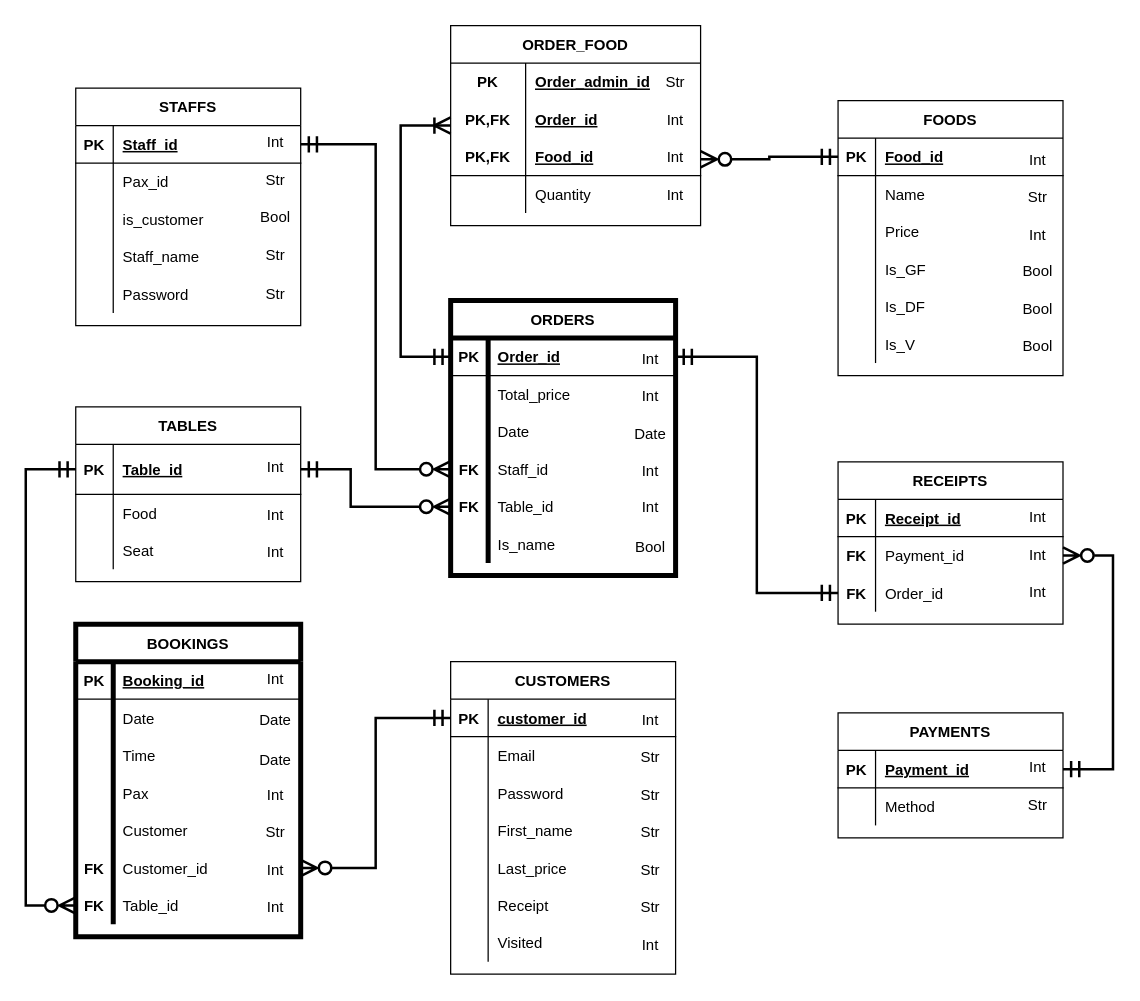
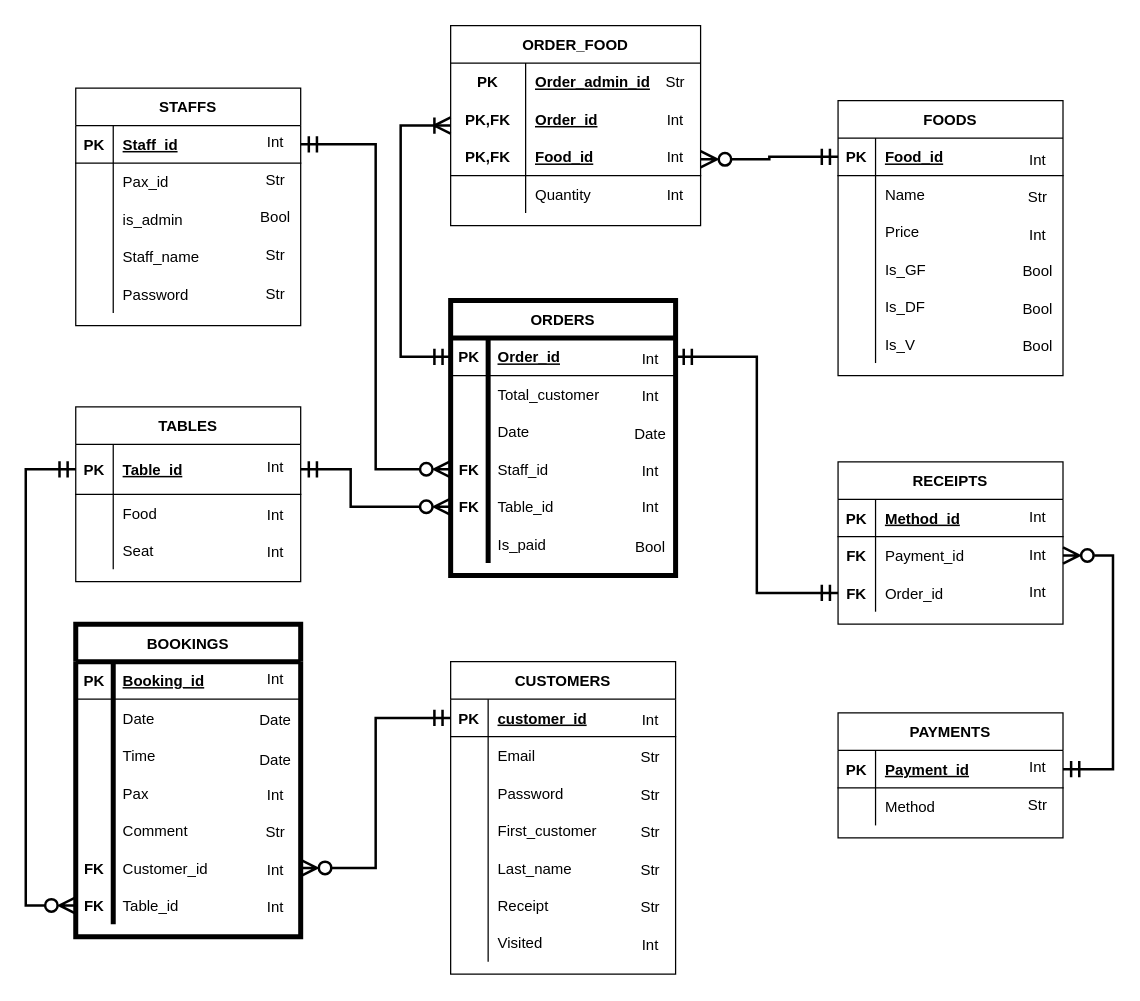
node "is_customer": label "is_customer" -> "is_admin"
node "Total_price": label "Total_price" -> "Total_customer"
node "Receipt_id": label "Receipt_id" -> "Method_id"
node "Is_name": label "Is_name" -> "Is_paid"
node "Customer": label "Customer" -> "Comment"
node "First_name": label "First_name" -> "First_customer"
node "Last_price": label "Last_price" -> "Last_name"
